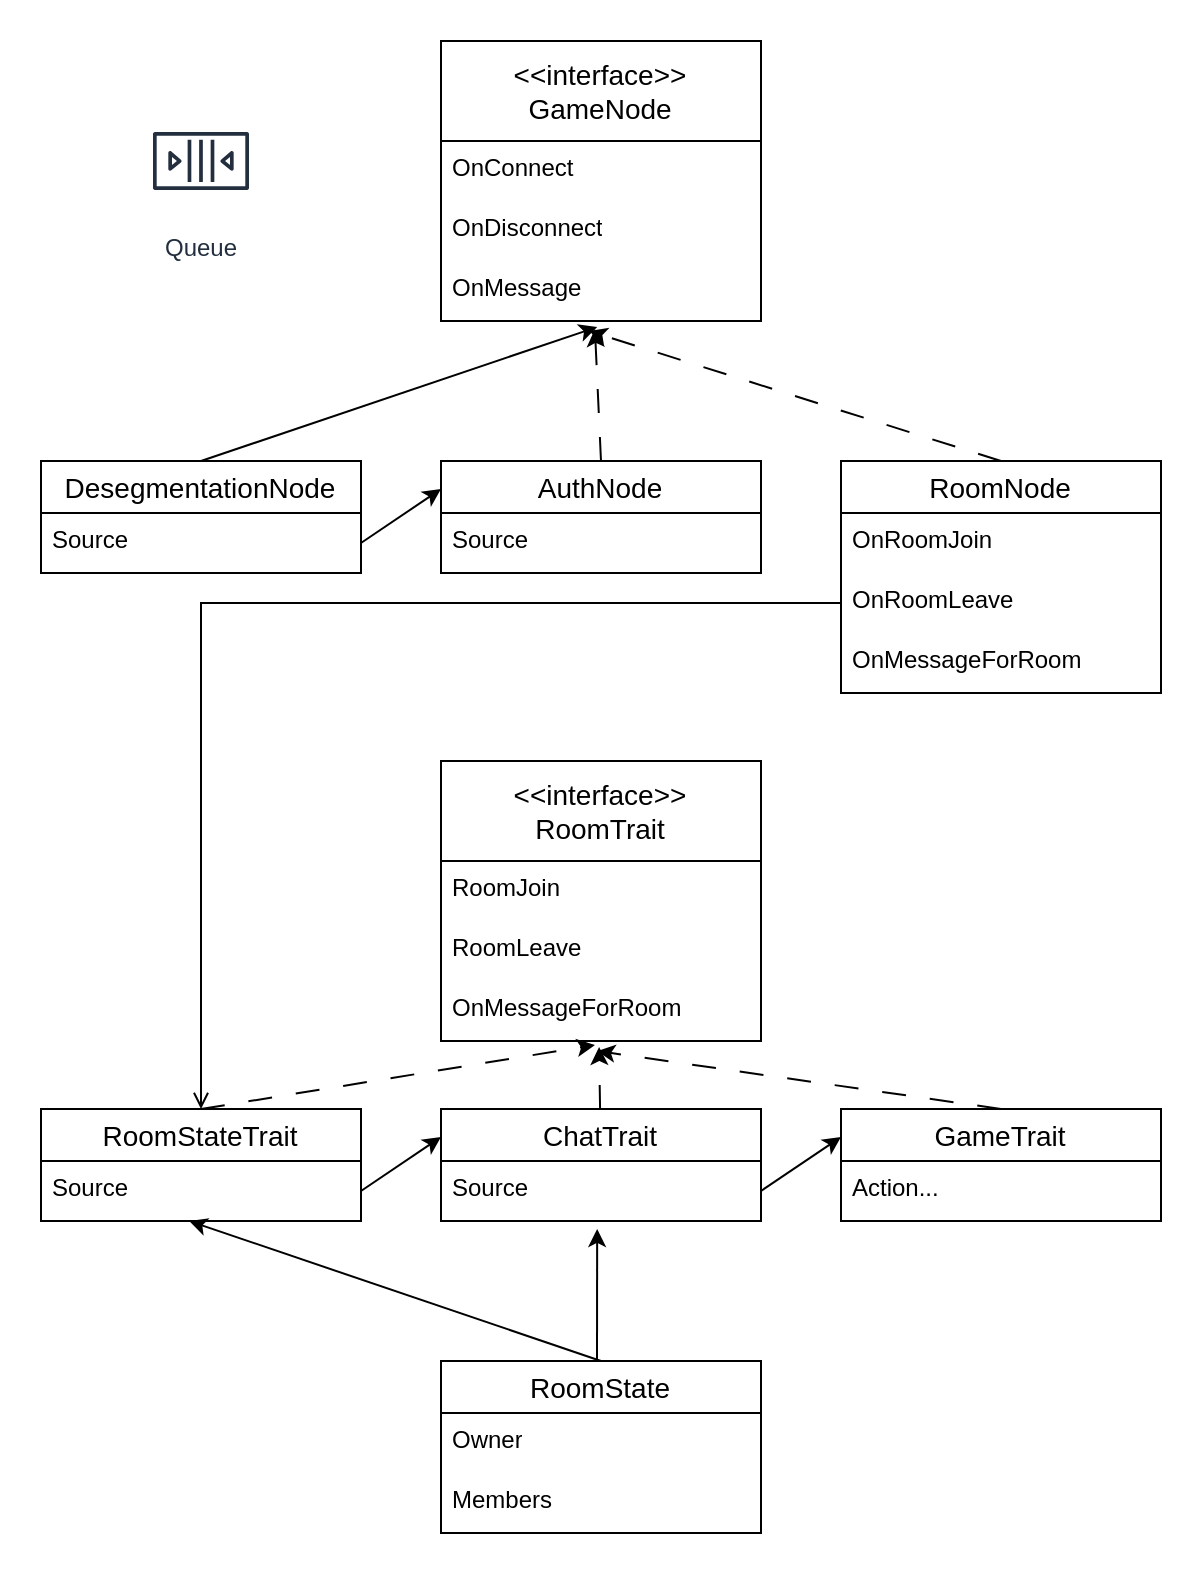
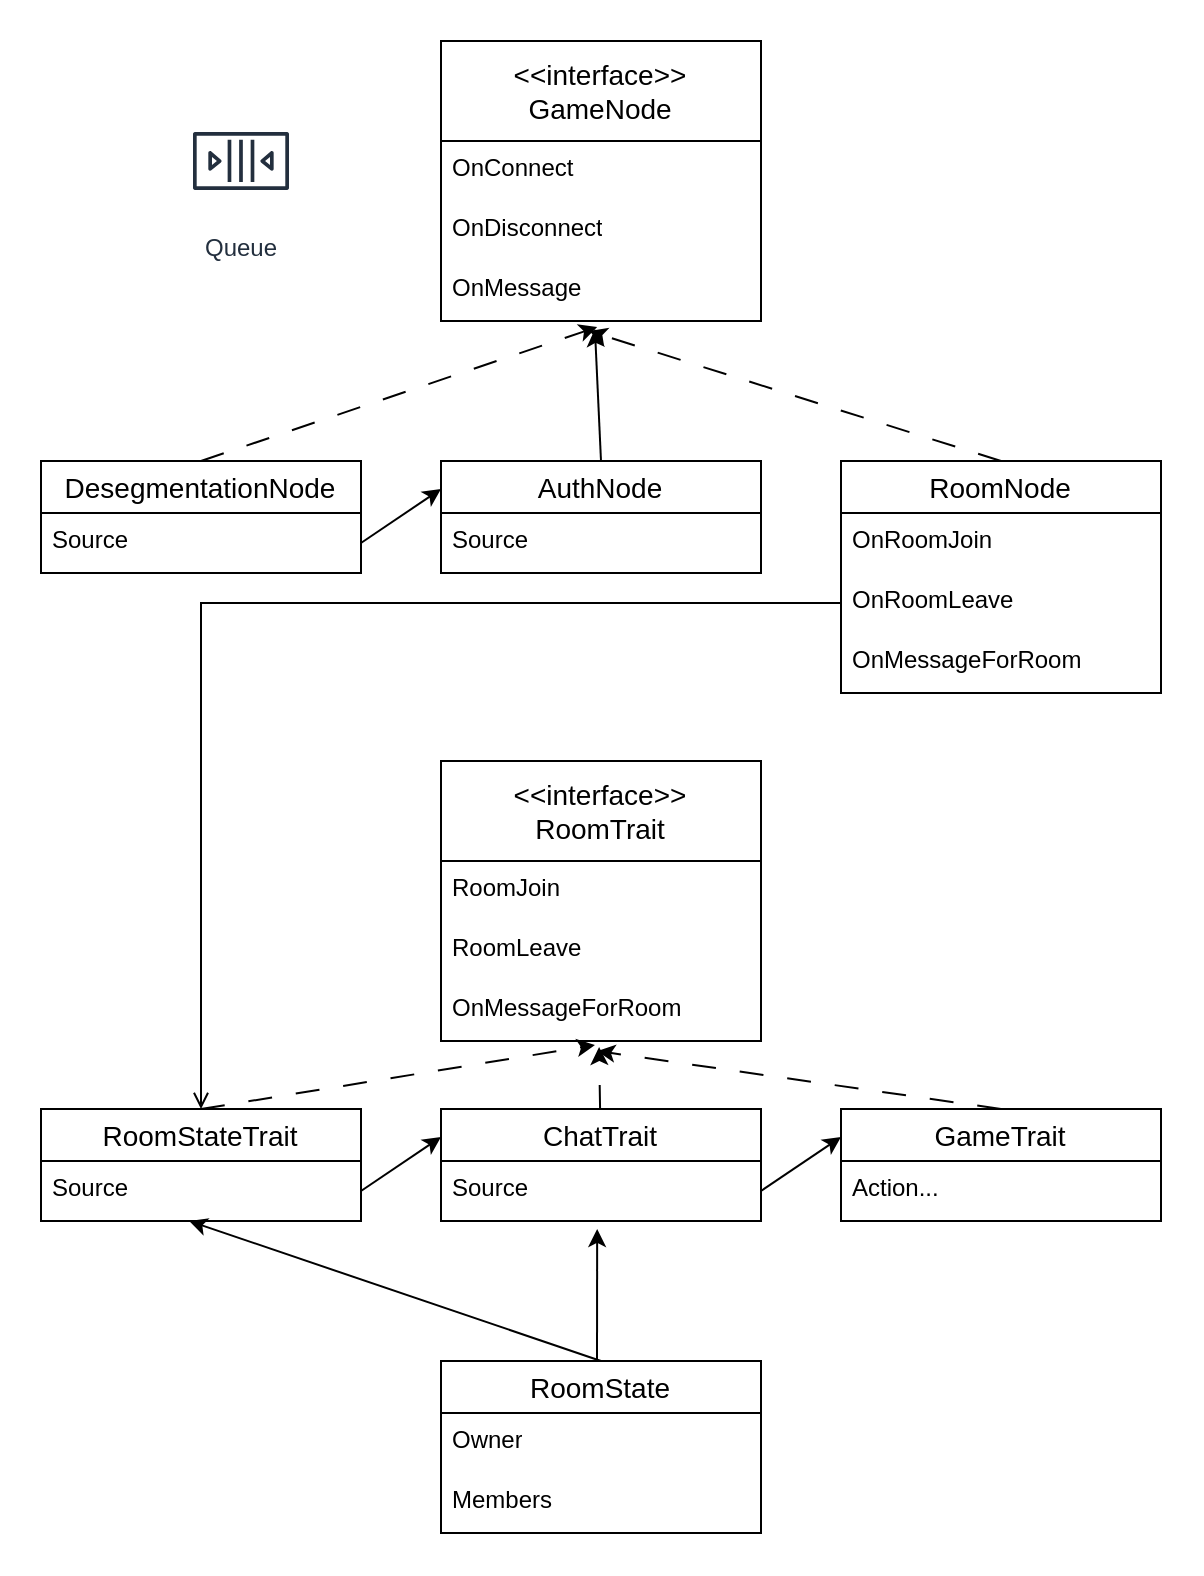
node "Queue": moved (201, 161) -> (241, 161)
edge "AuthNode" -> "OnMessage": style dashed -> solid
edge "DesegmentationNode" -> "OnMessage": style solid -> dashed
